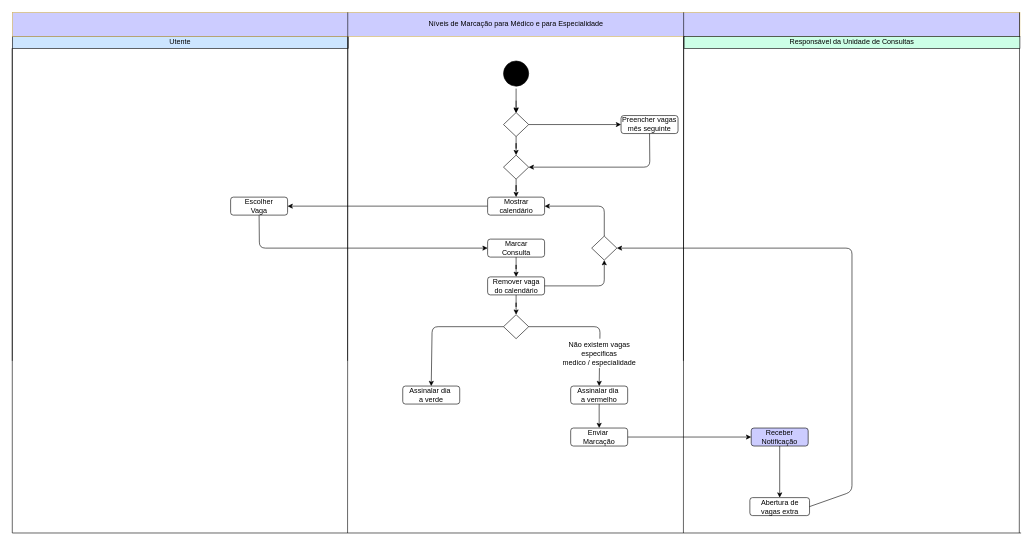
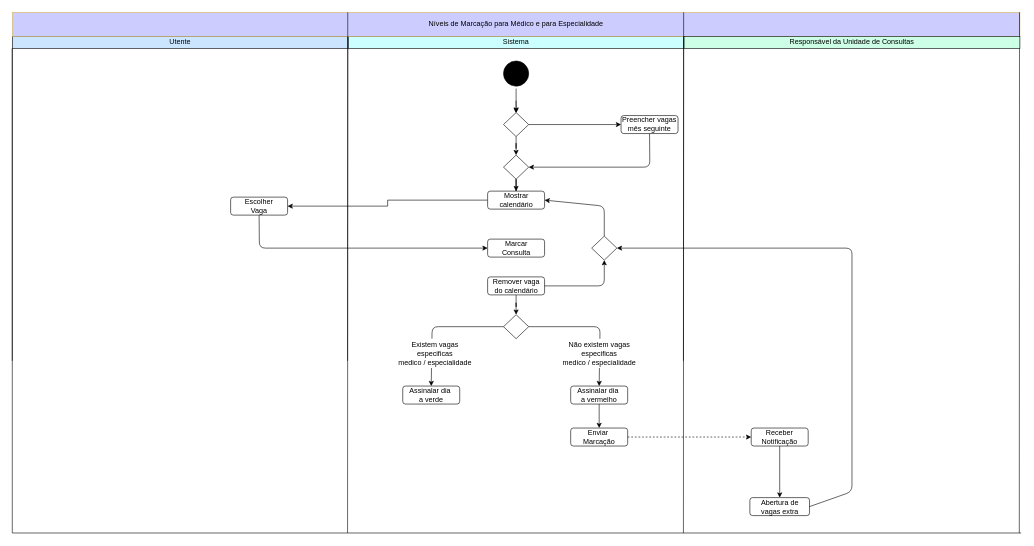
node "Sistema": added
node "Mostrar calendário": moved (516, 206) -> (516, 200)
edge "Marcar Consulta" -> "Remover vaga do calendário": removed
node "Existem vagas especificas medico / especialidade": added
edge "Enviar Marcação" -> "Receber Notificação": style solid -> dashed
node "Receber Notificação": fillcolor #ccccff -> #ffffff
